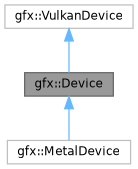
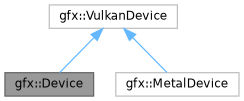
edge "gfx::MetalDevice" -> "gfx::Device": now "gfx::MetalDevice" -> "gfx::VulkanDevice"
